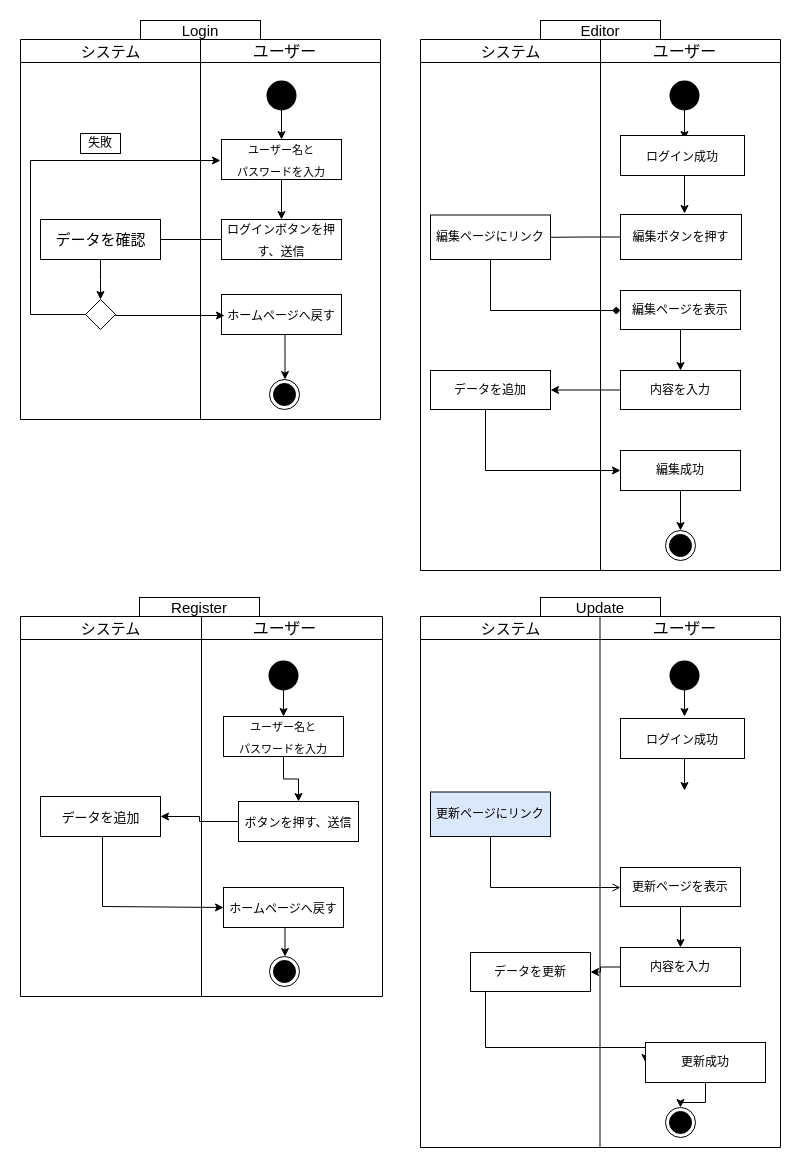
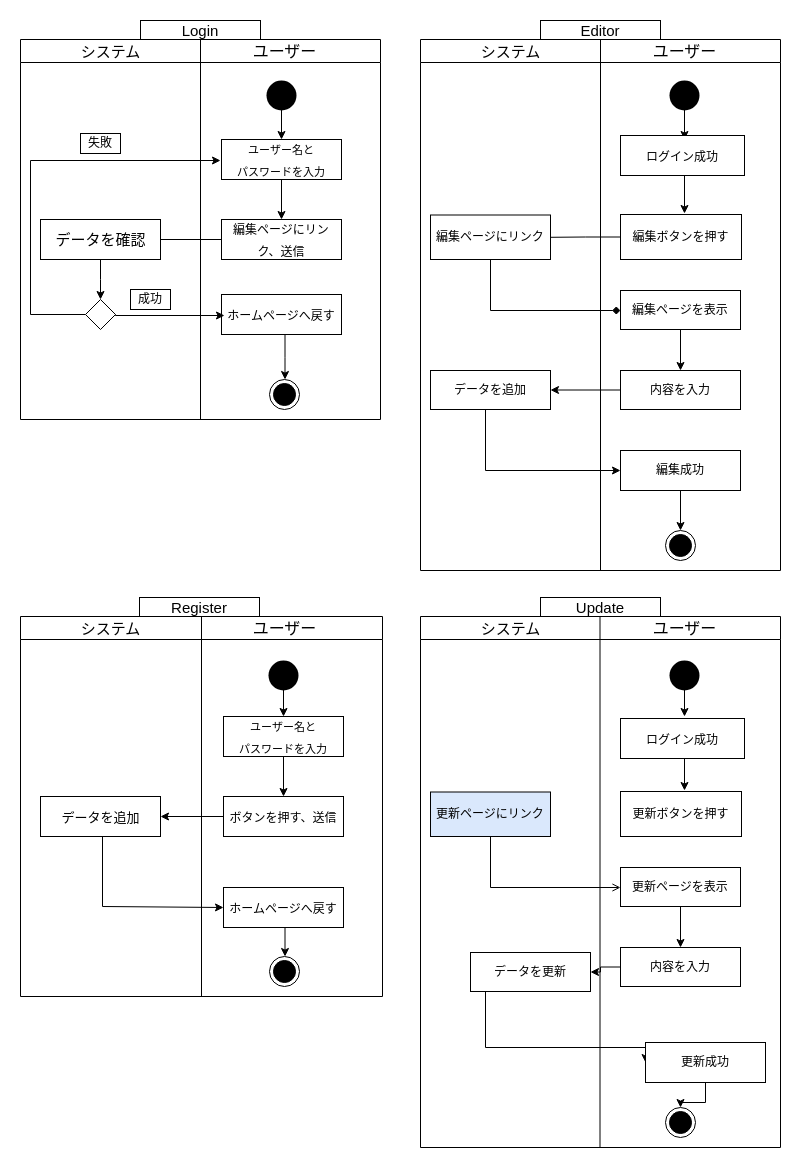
node "ログインボタンを押す、送信": label "ログインボタンを押す、送信" -> "編集ページにリンク、送信"
node "成功": added
node "更新ボタンを押す": added
node "ボタンを押す、送信": moved (299, 822) -> (284, 817)
